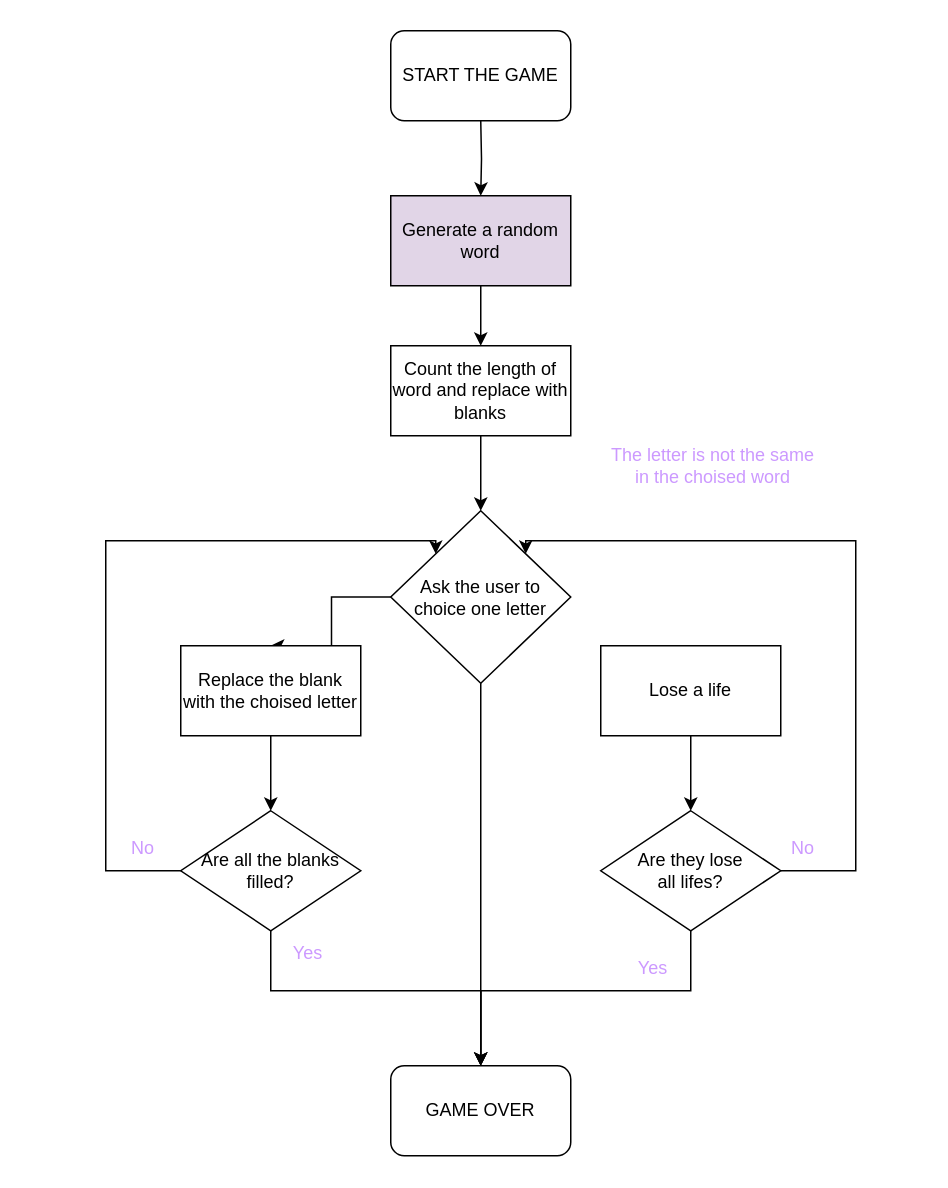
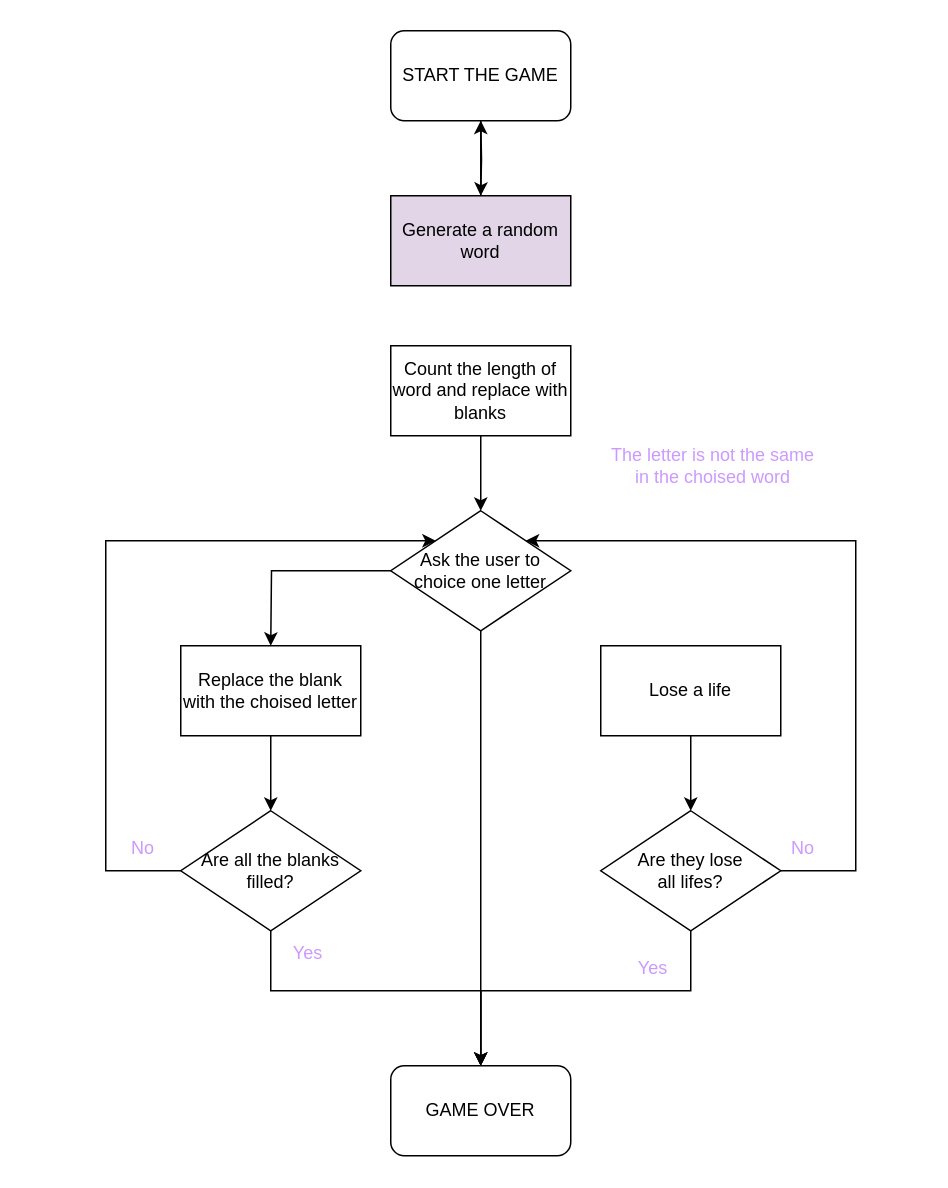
edge "Generate a random word" -> "Count the length of word and replace with blanks": now "Generate a random word" -> "START THE GAME"
node "Ask the user to choice one letter": size 180x173 -> 180x120
